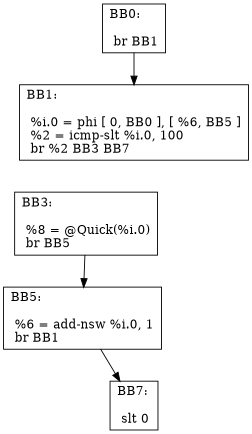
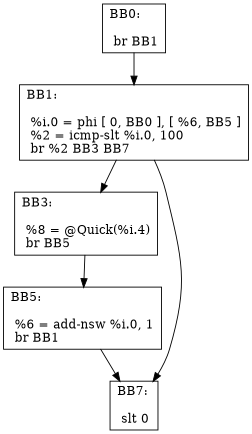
edge "BB1:" -> "BB3:": added
node "BB3:": text "%8 = @Quick(%i.0)" -> "%8 = @Quick(%i.4)"
edge "BB1:" -> "BB7:": added
